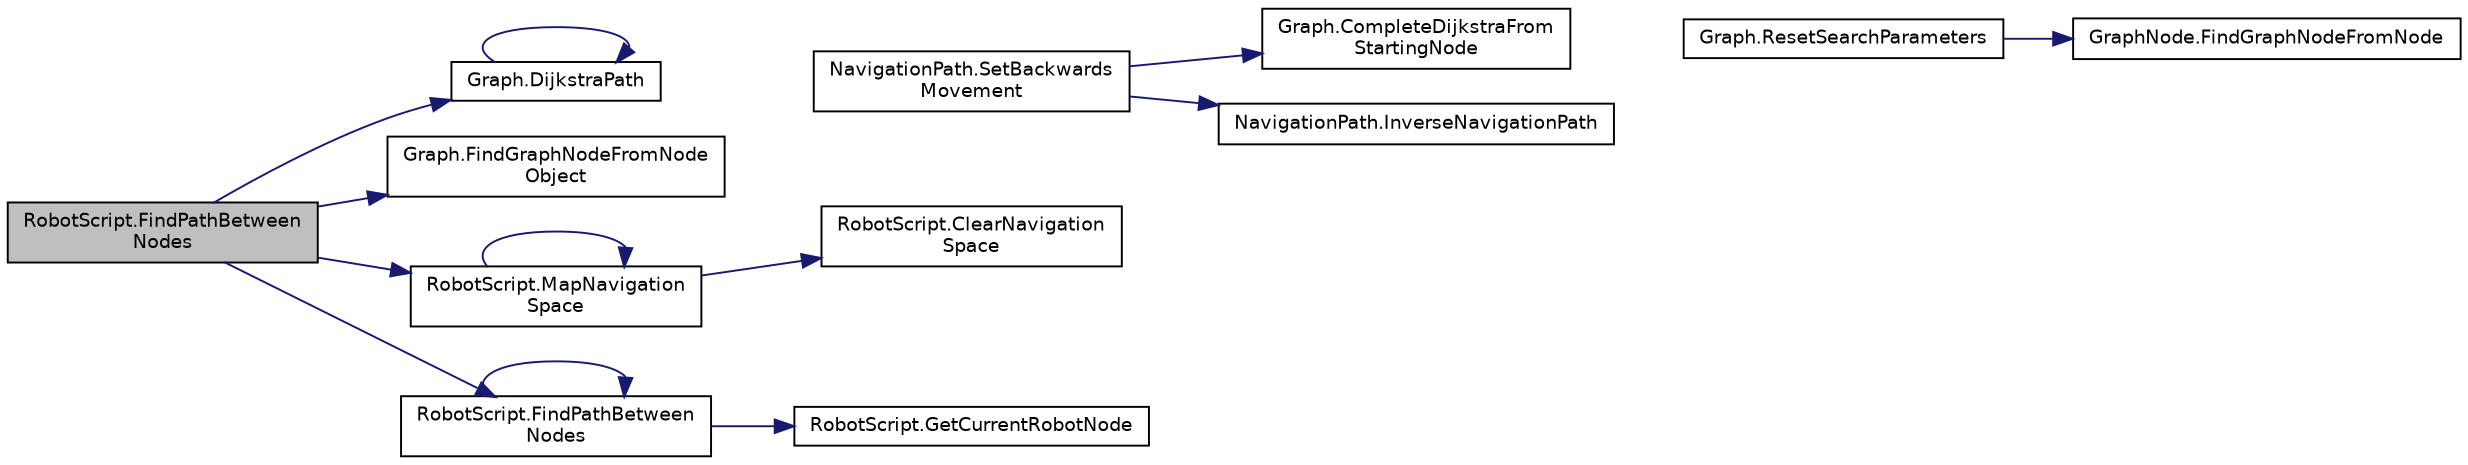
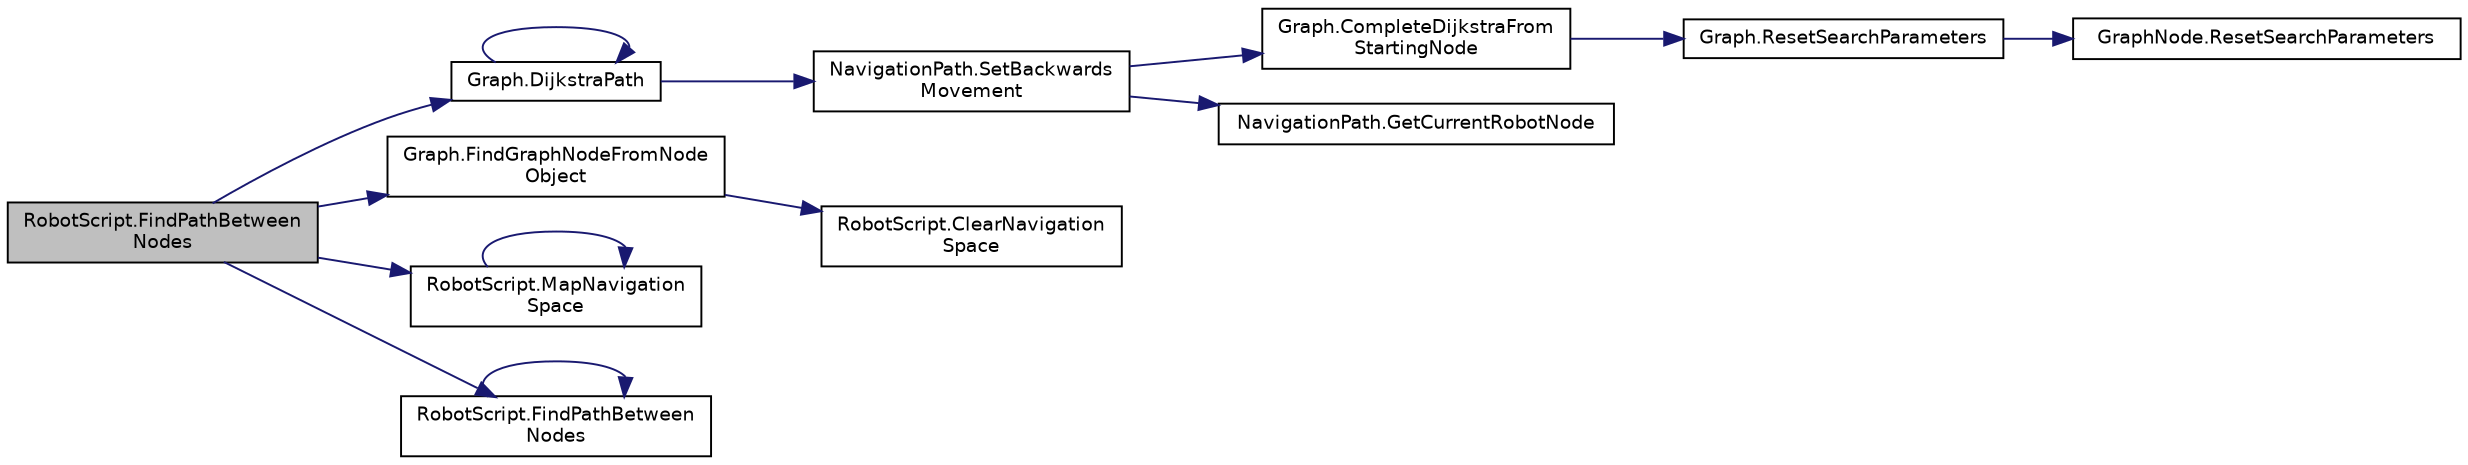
edge "Graph.CompleteDijkstraFrom StartingNode" -> "Graph.ResetSearchParameters": added
node "GraphNode.FindGraphNodeFromNode": label "GraphNode.FindGraphNodeFromNode" -> "GraphNode.ResetSearchParameters"
edge "Graph.DijkstraPath" -> "NavigationPath.SetBackwards Movement": added
node "NavigationPath.InverseNavigationPath": label "NavigationPath.InverseNavigationPath" -> "NavigationPath.GetCurrentRobotNode"
edge "RobotScript.MapNavigation Space" -> "RobotScript.ClearNavigation Space": now "Graph.FindGraphNodeFromNode Object" -> "RobotScript.ClearNavigation Space"
node "RobotScript.GetCurrentRobotNode": removed
